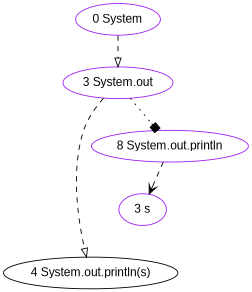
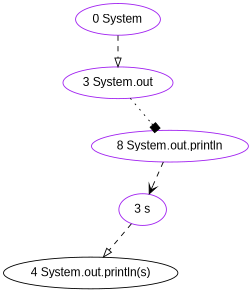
edge "3 System.out" -> "4 System.out.println(s)": now "3 s" -> "4 System.out.println(s)"
